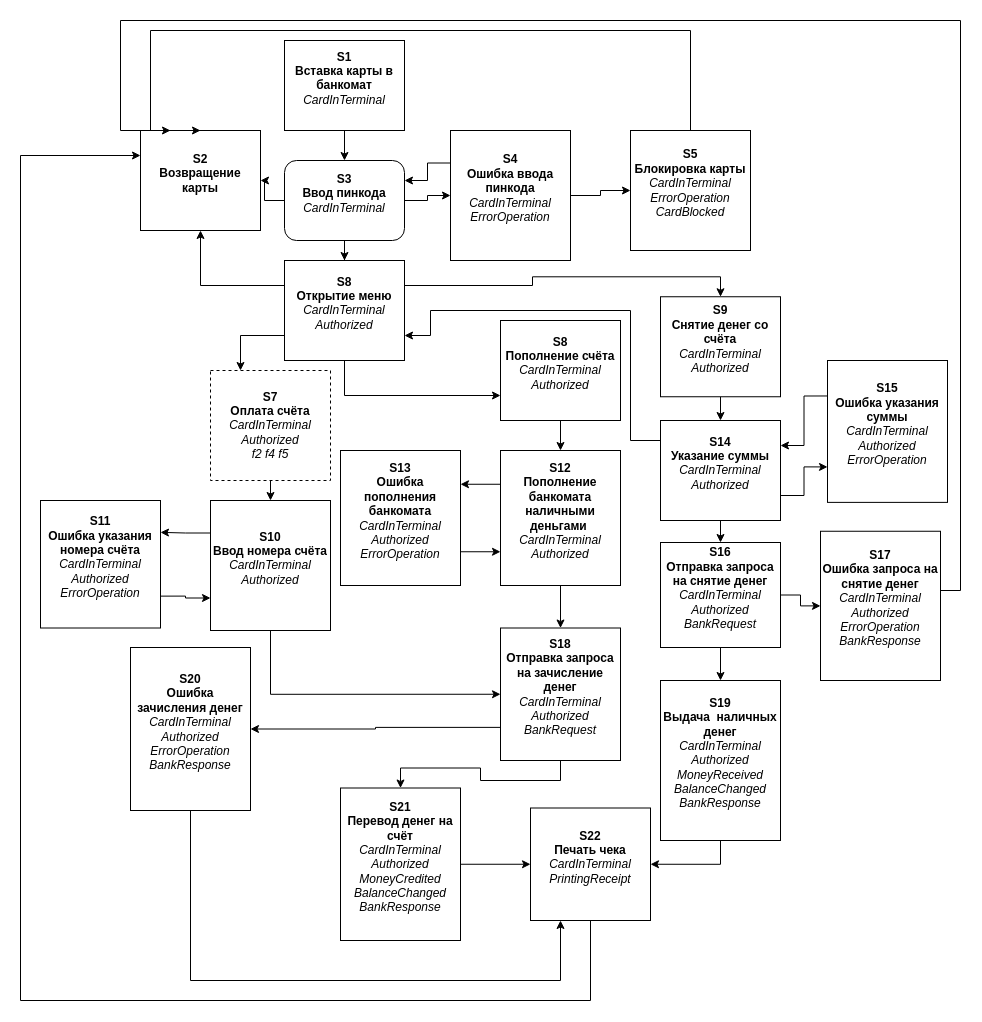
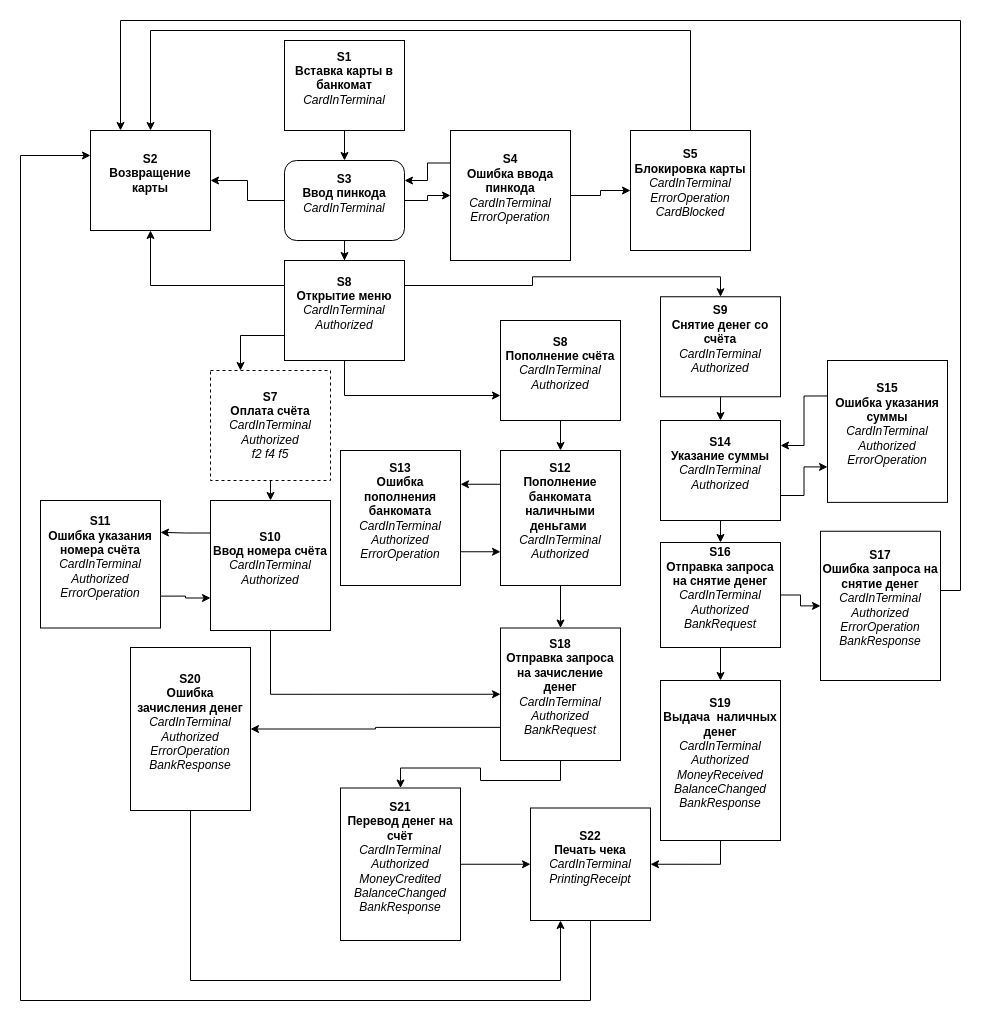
node "S2 Возвращение карты": moved (201, 181) -> (151, 181)
edge "S14 Указание суммы CardInTerminal Authorized" -> "S8 Открытие меню CardInTerminal Authorized": removed
